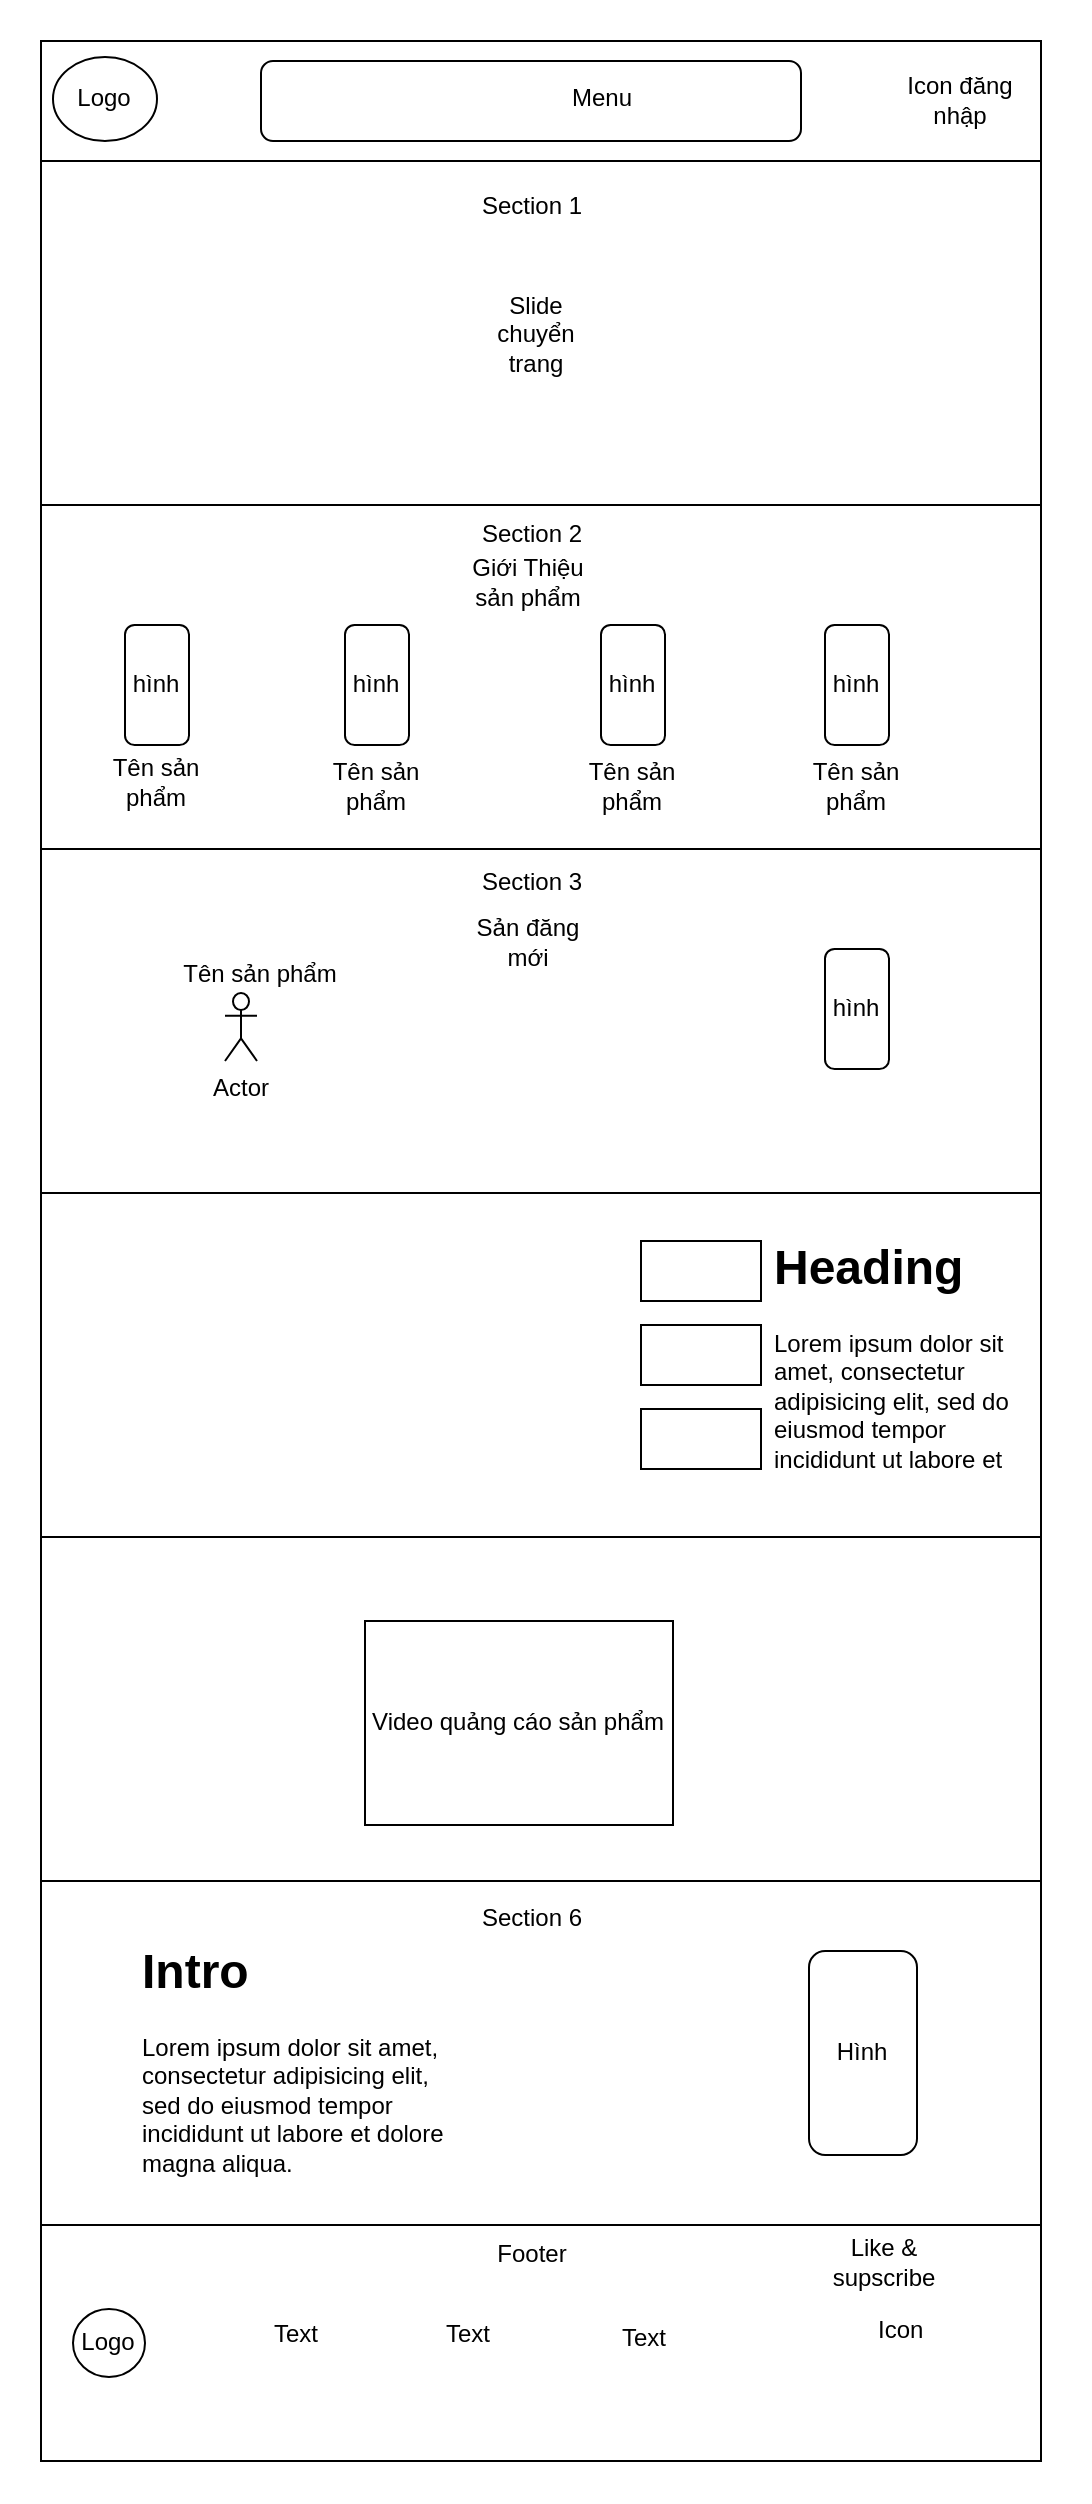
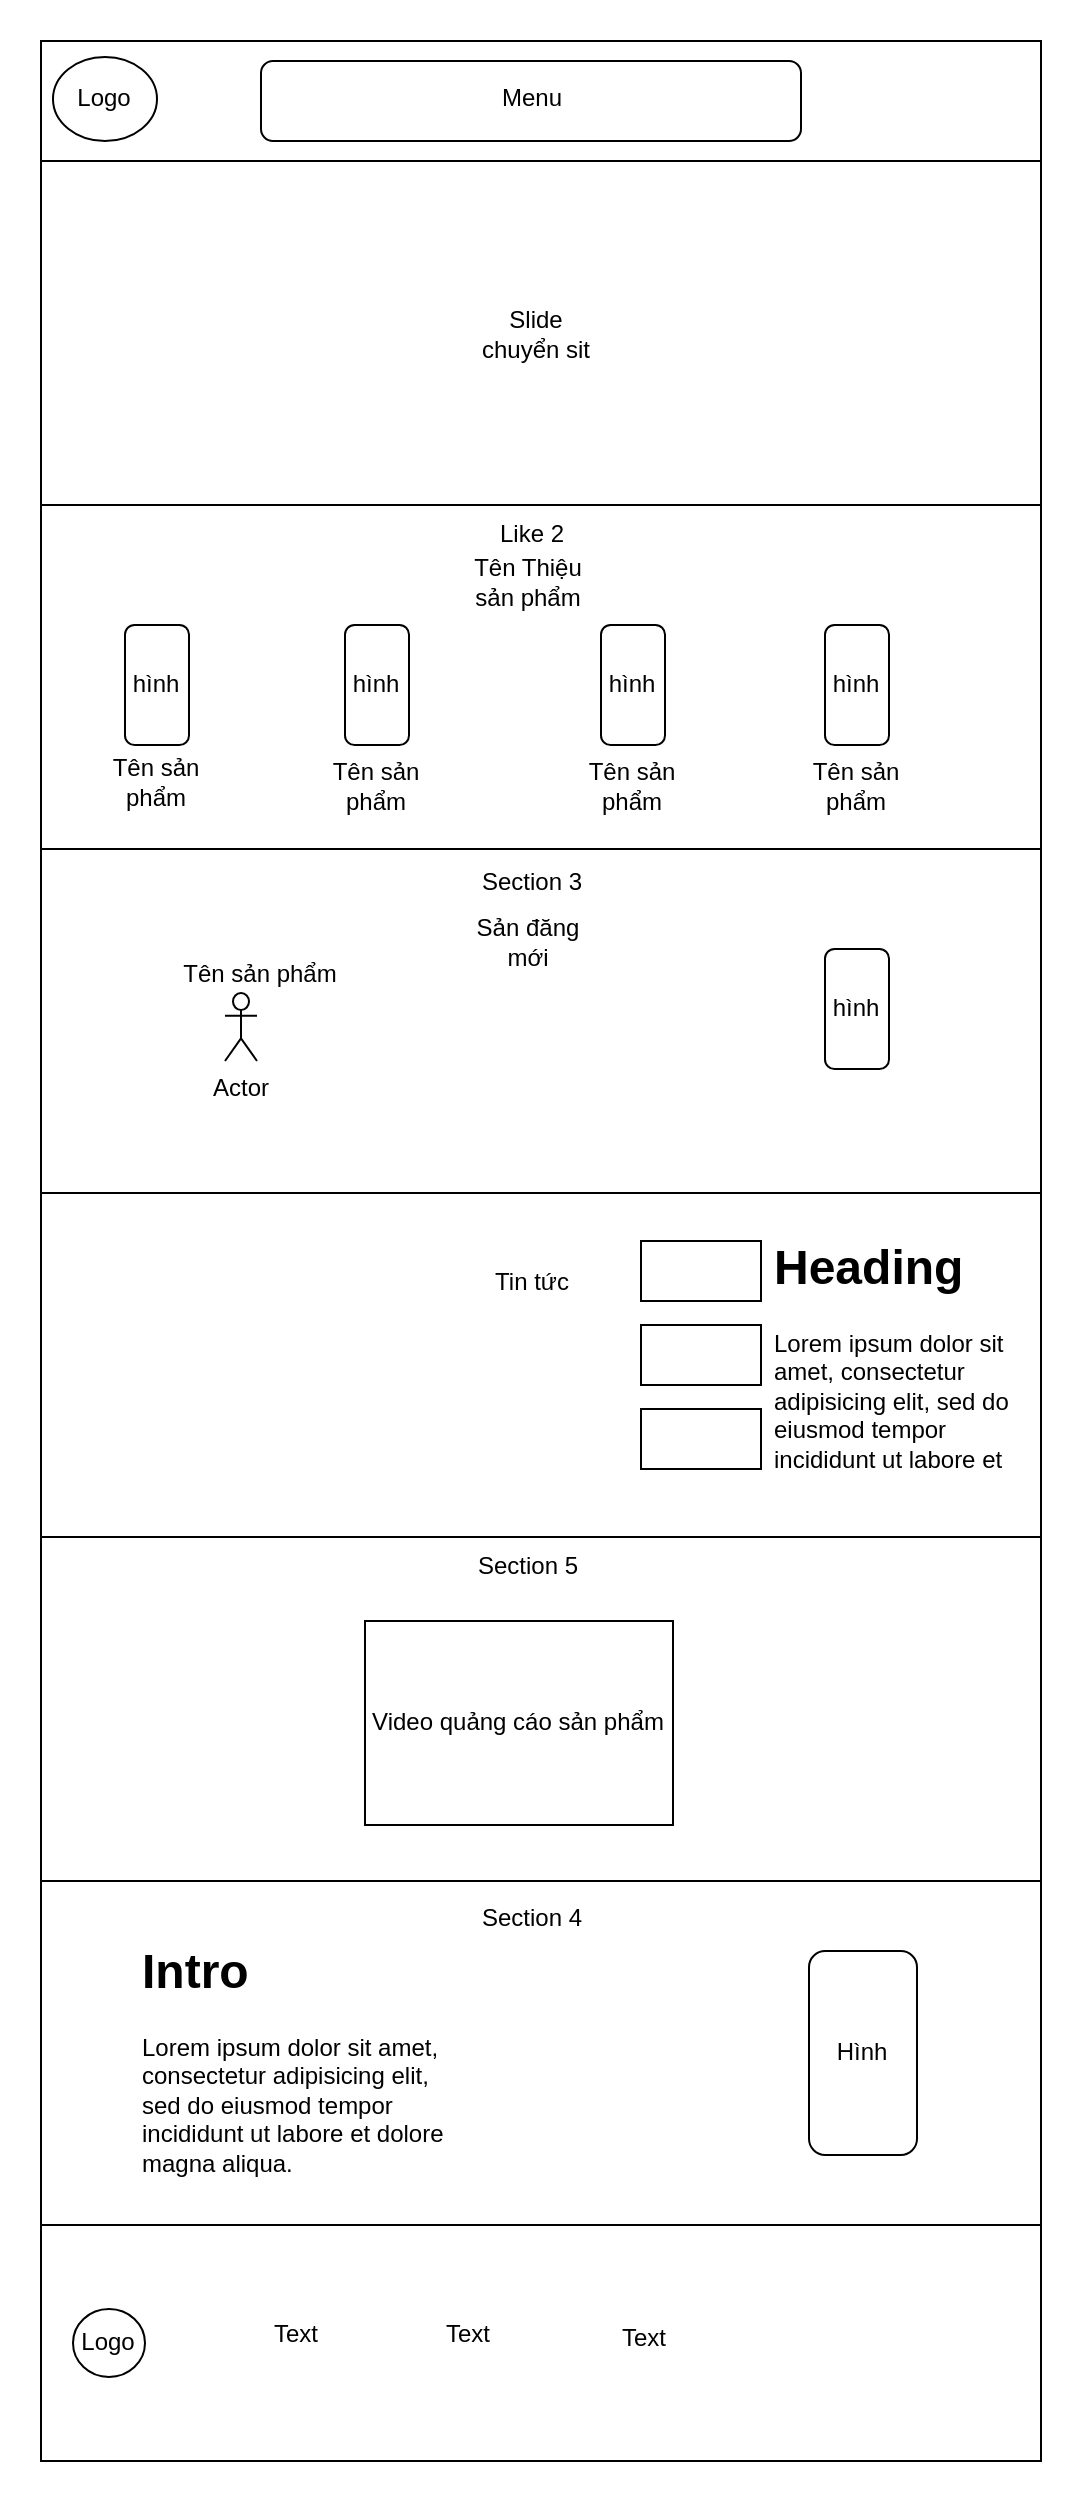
node "Menu": moved (603, 99) -> (533, 99)
node "Icon đăng nhập": removed
node "Section 1": removed
node "Slide chuyển trang": label "Slide chuyển trang" -> "Slide chuyển sit"
node "Section 2": label "Section 2" -> "Like 2"
node "Giới Thiệu sản phẩm": label "Giới Thiệu sản phẩm" -> "Tên Thiệu sản phẩm"
node "Tin tức": added
node "Section 5": added
node "Section 6": label "Section 6" -> "Section 4"
node "Footer": removed
node "Like & supscribe": removed
node "Icon": removed
